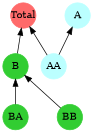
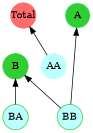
node "A": fillcolor paleturquoise1 -> limegreen
edge "B" -> "Total": removed
edge "AA" -> "A": now "BB" -> "A"
node "BA": fillcolor limegreen -> paleturquoise1
node "BB": fillcolor limegreen -> paleturquoise1
